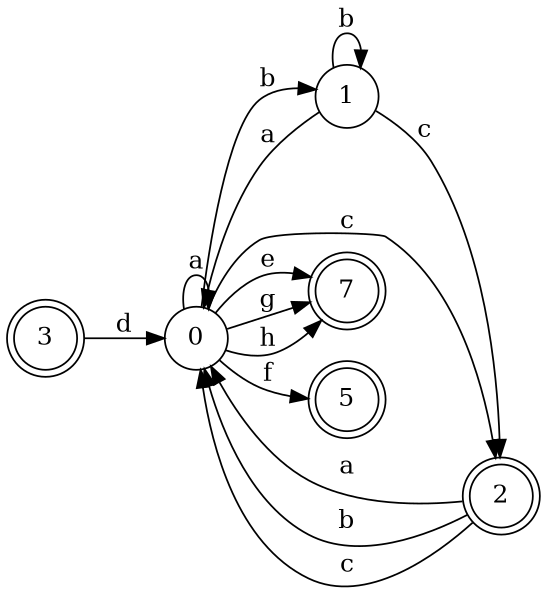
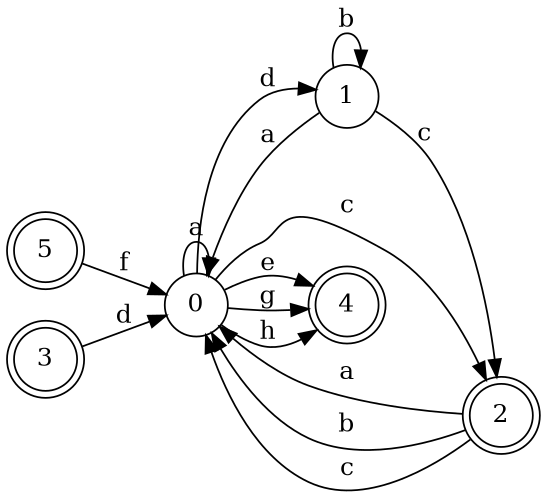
edge "0" -> "1": label "b" -> "d"
node "7": label "7" -> "4"
edge "0" -> "5": reversed
